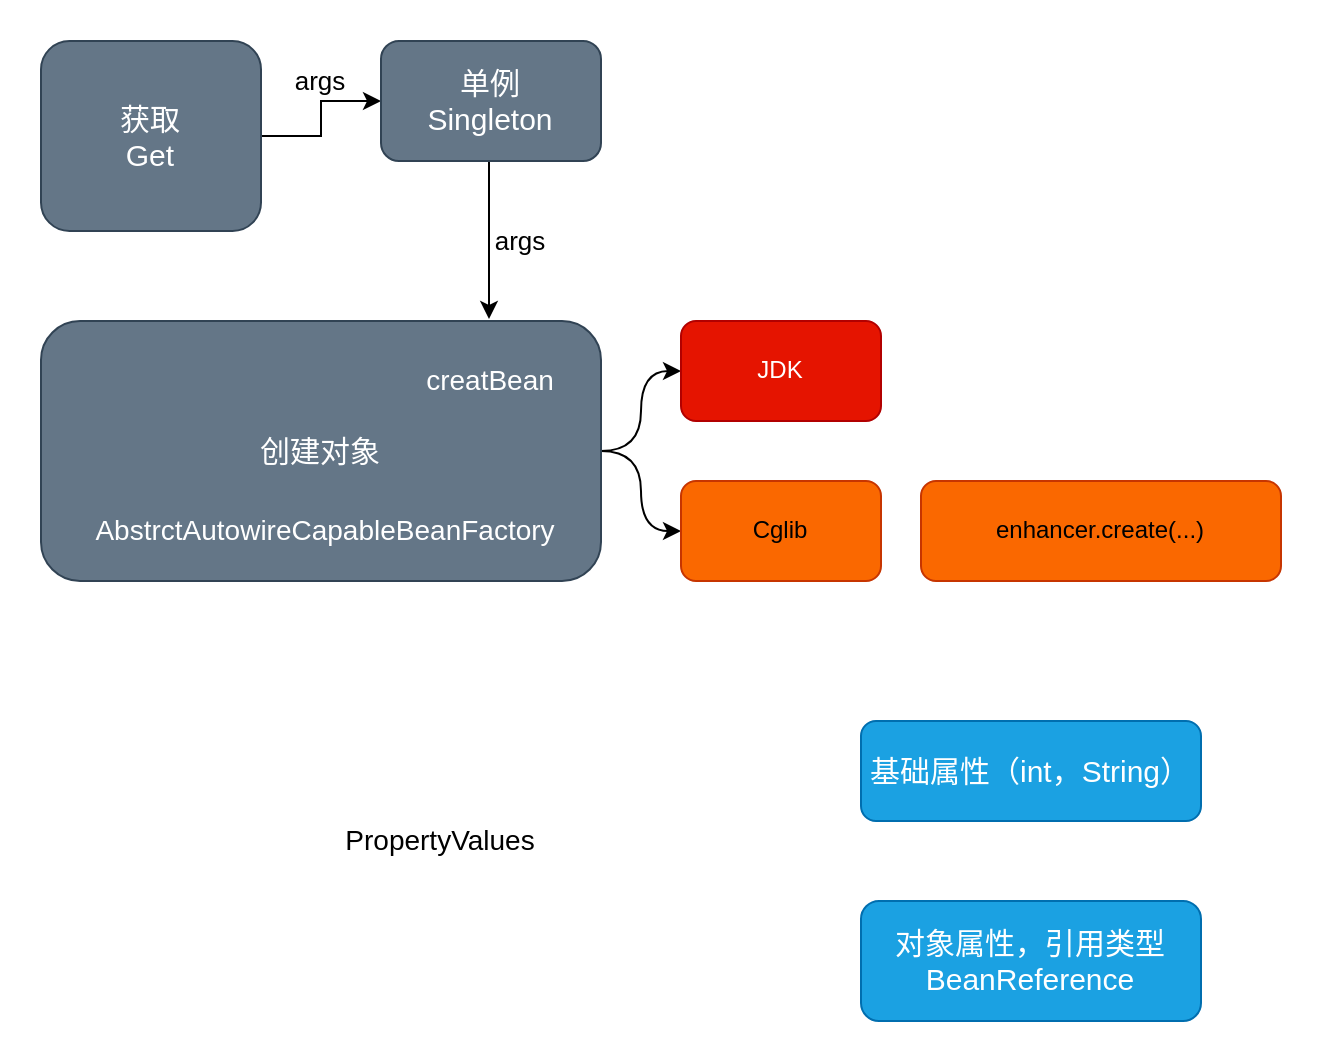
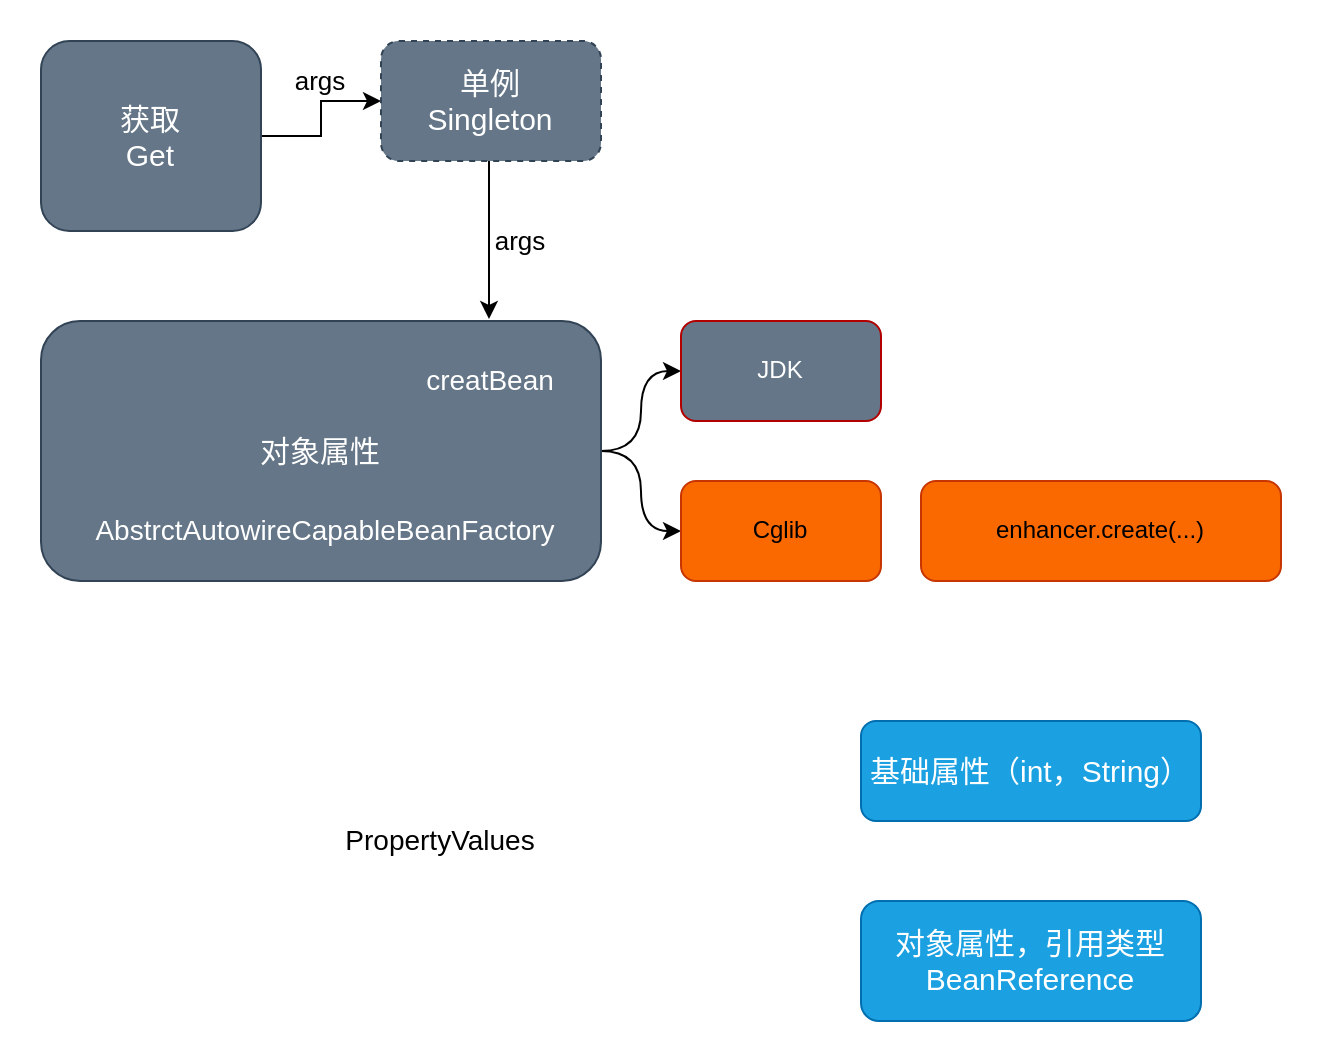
node "单例 Singleton": style solid -> dashed
node "JDK": fillcolor #e51400 -> #647687
node "创建对象": label "创建对象" -> "对象属性"
